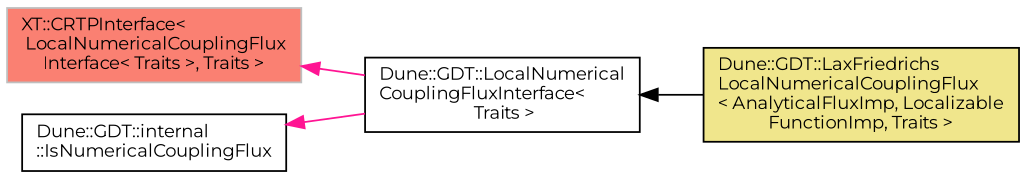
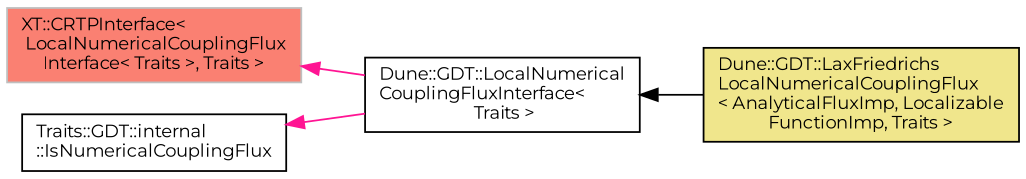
node "Dune::GDT::internal ::IsNumericalCouplingFlux": label "Dune::GDT::internal ::IsNumericalCouplingFlux" -> "Traits::GDT::internal ::IsNumericalCouplingFlux"
